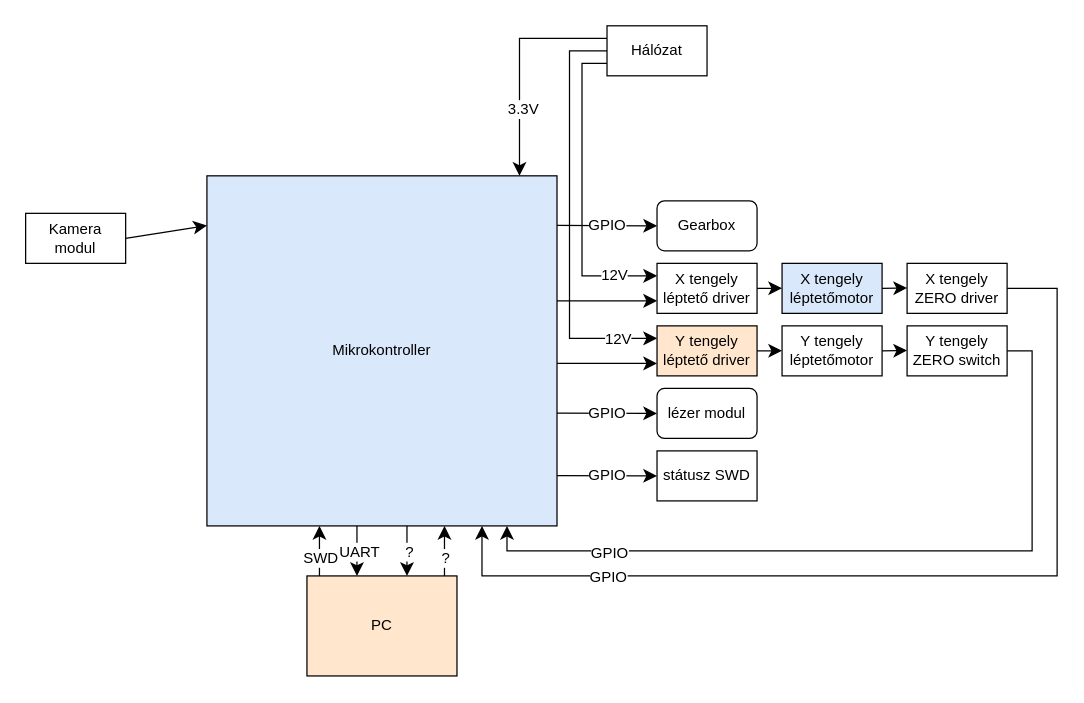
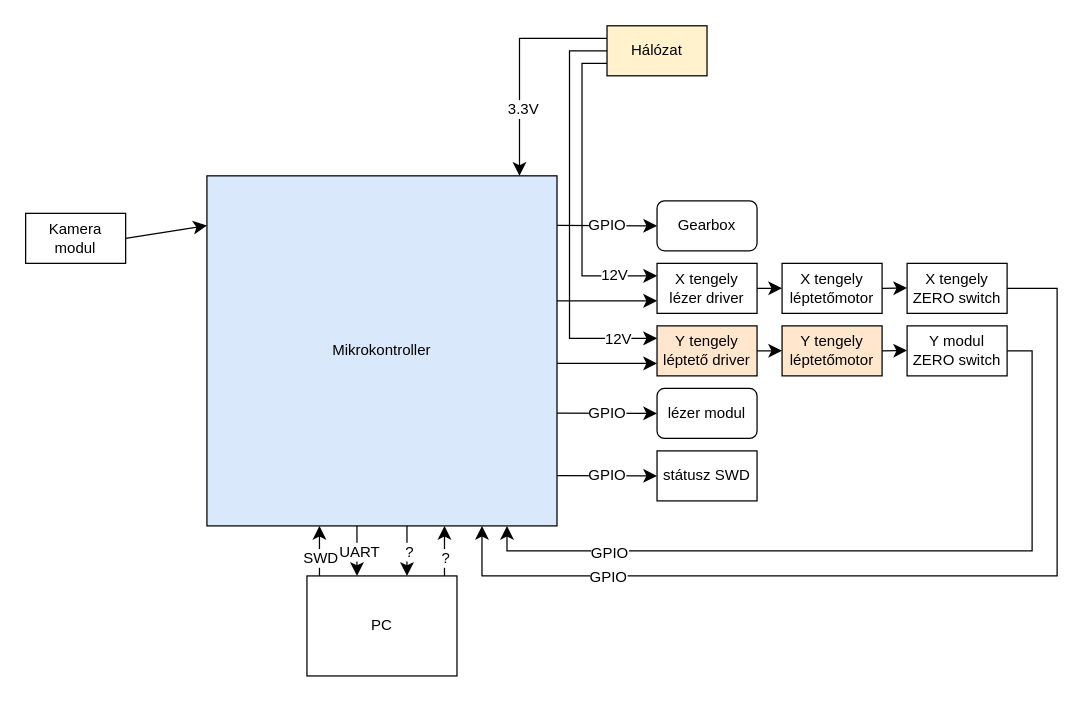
node "Hálózat": fillcolor #ffffff -> #fff2cc
node "X tengely léptető driver": label "X tengely léptető driver" -> "X tengely lézer driver"
node "X tengely léptetőmotor": fillcolor #dae8fc -> #ffffff
node "X tengely ZERO driver": label "X tengely ZERO driver" -> "X tengely ZERO switch"
node "Y tengely léptetőmotor": fillcolor #ffffff -> #ffe6cc
node "Y tengely ZERO switch": label "Y tengely ZERO switch" -> "Y modul ZERO switch"
node "PC": fillcolor #ffe6cc -> #ffffff
